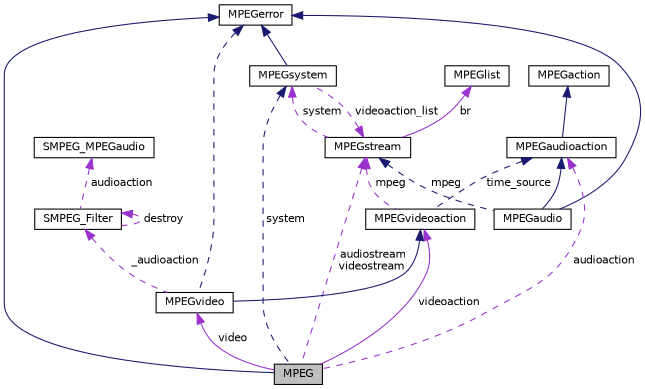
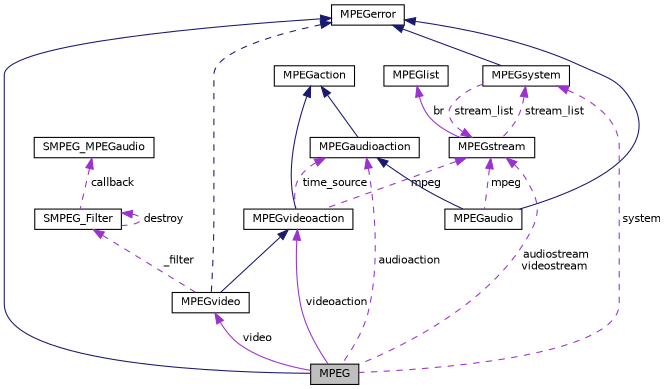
edge "MPEGstream" -> "MPEGsystem": label " system" -> " stream_list"
edge "MPEGsystem" -> "MPEGstream": label " videoaction_list" -> " stream_list"
edge "MPEGvideoaction" -> "MPEGaction": added
edge "MPEGvideoaction" -> "MPEGaudioaction": color midnightblue -> darkorchid3
edge "SMPEG_Filter" -> "SMPEG_MPEGaudio": label " audioaction" -> " callback"
edge "MPEGaudio" -> "MPEGstream": color midnightblue -> darkorchid3
edge "MPEG" -> "MPEGsystem": color midnightblue -> darkorchid3
edge "MPEGvideo" -> "SMPEG_Filter": label " _audioaction" -> " _filter"
